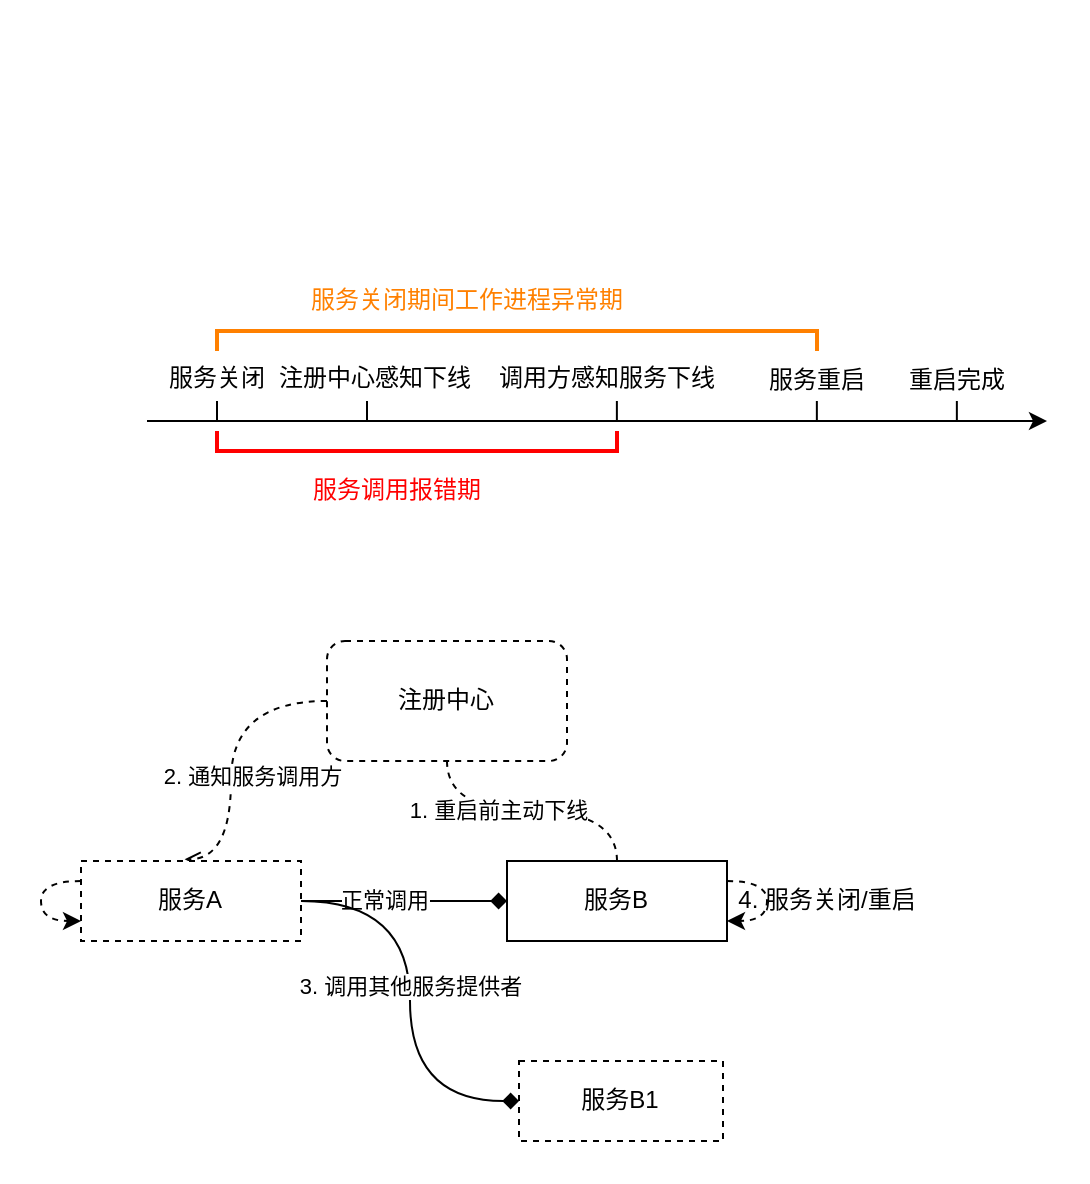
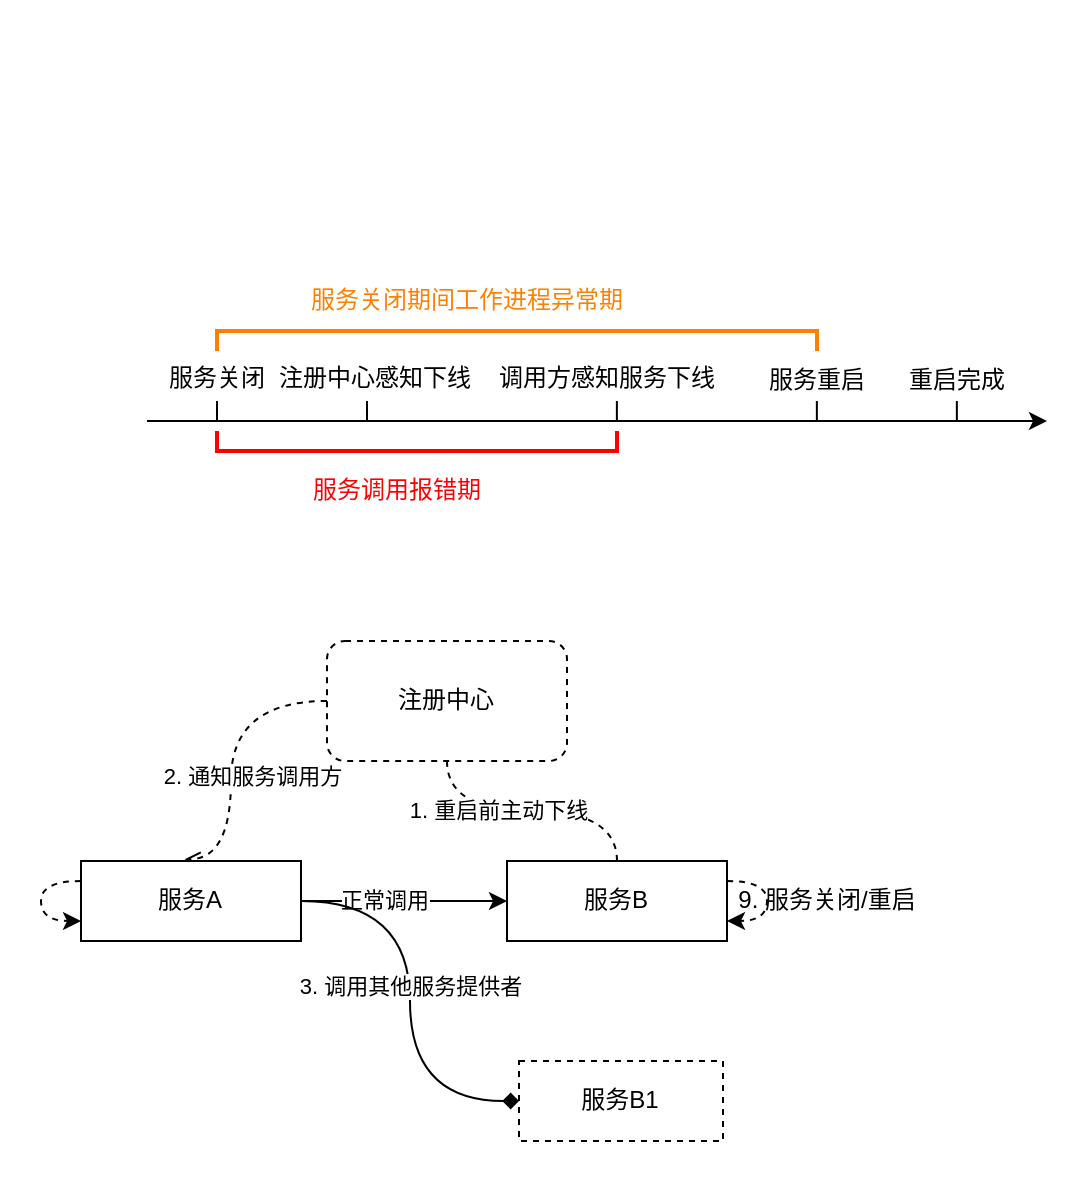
node "服务A": style dashed -> solid
edge "服务A" -> "服务B": arrowhead diamond -> classic
node "4. 服务关闭/重启": label "4. 服务关闭/重启" -> "9. 服务关闭/重启"
